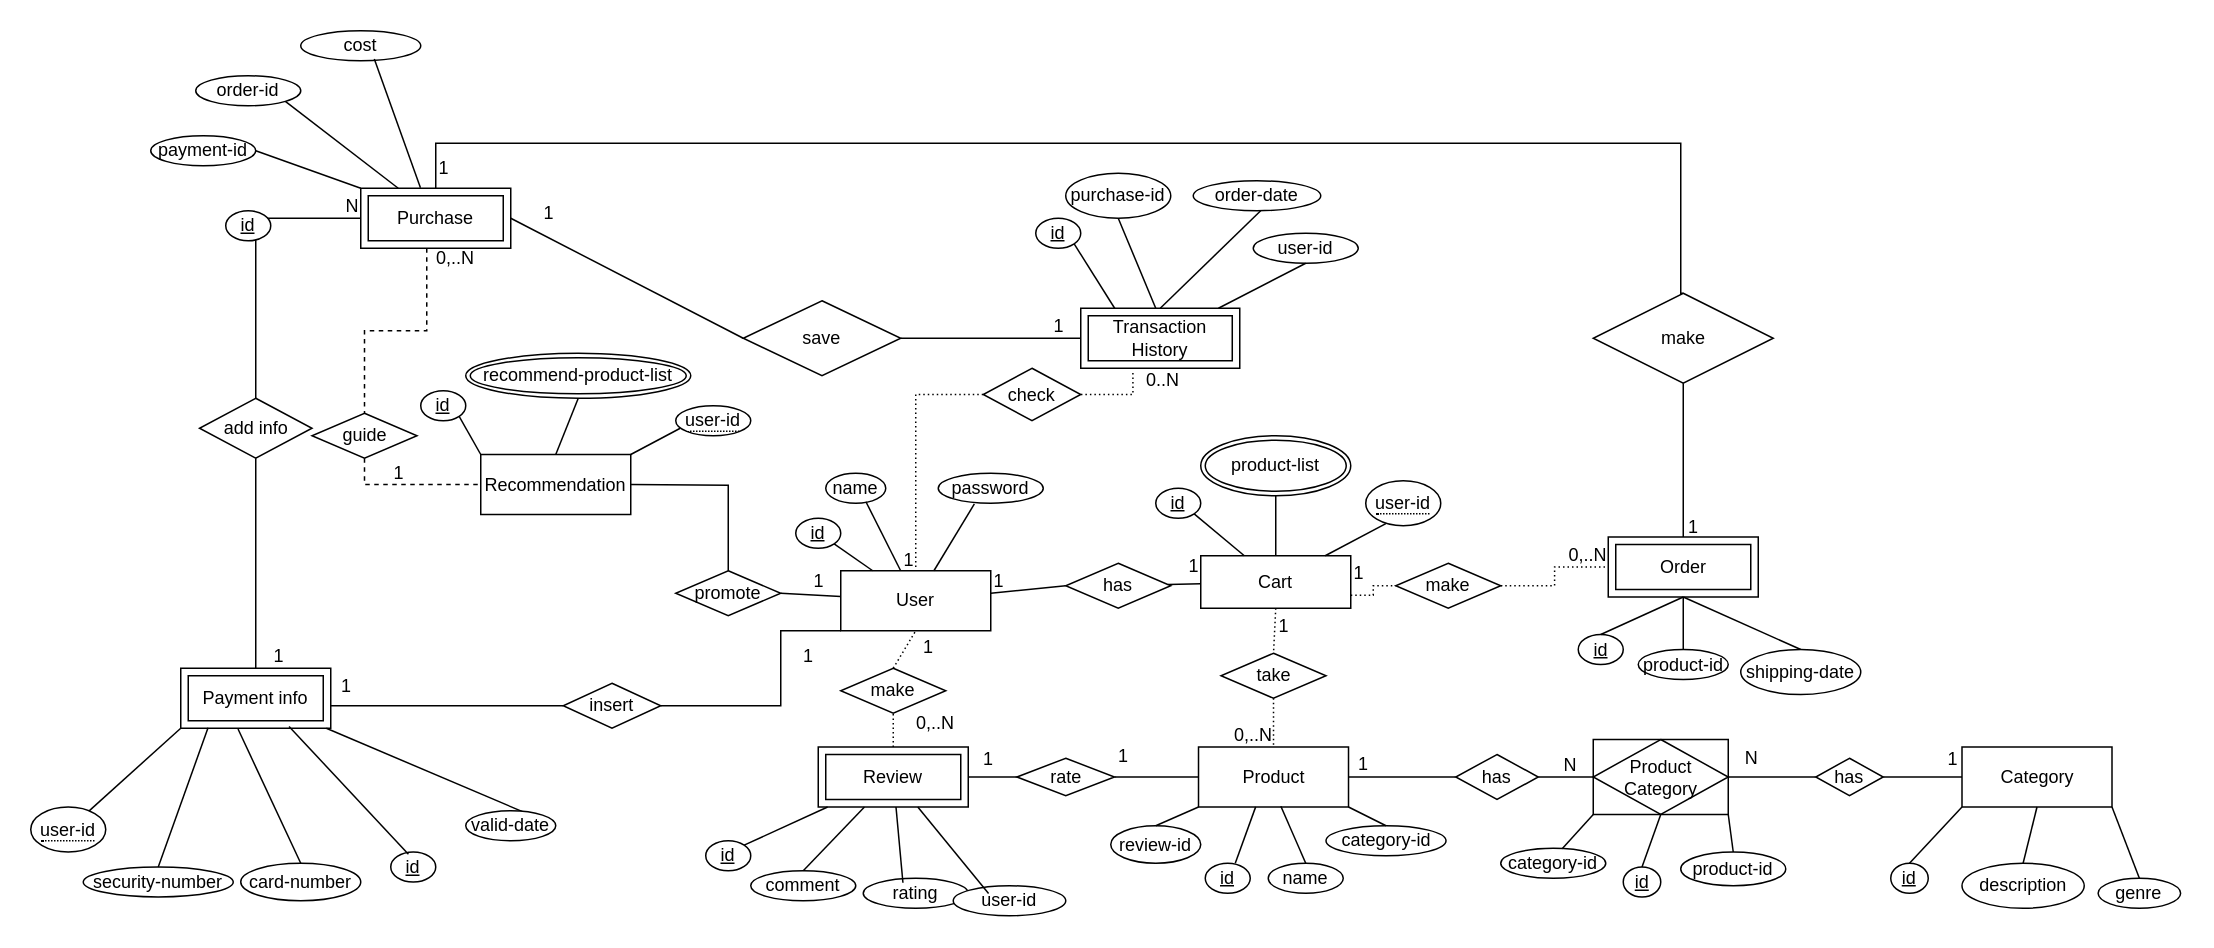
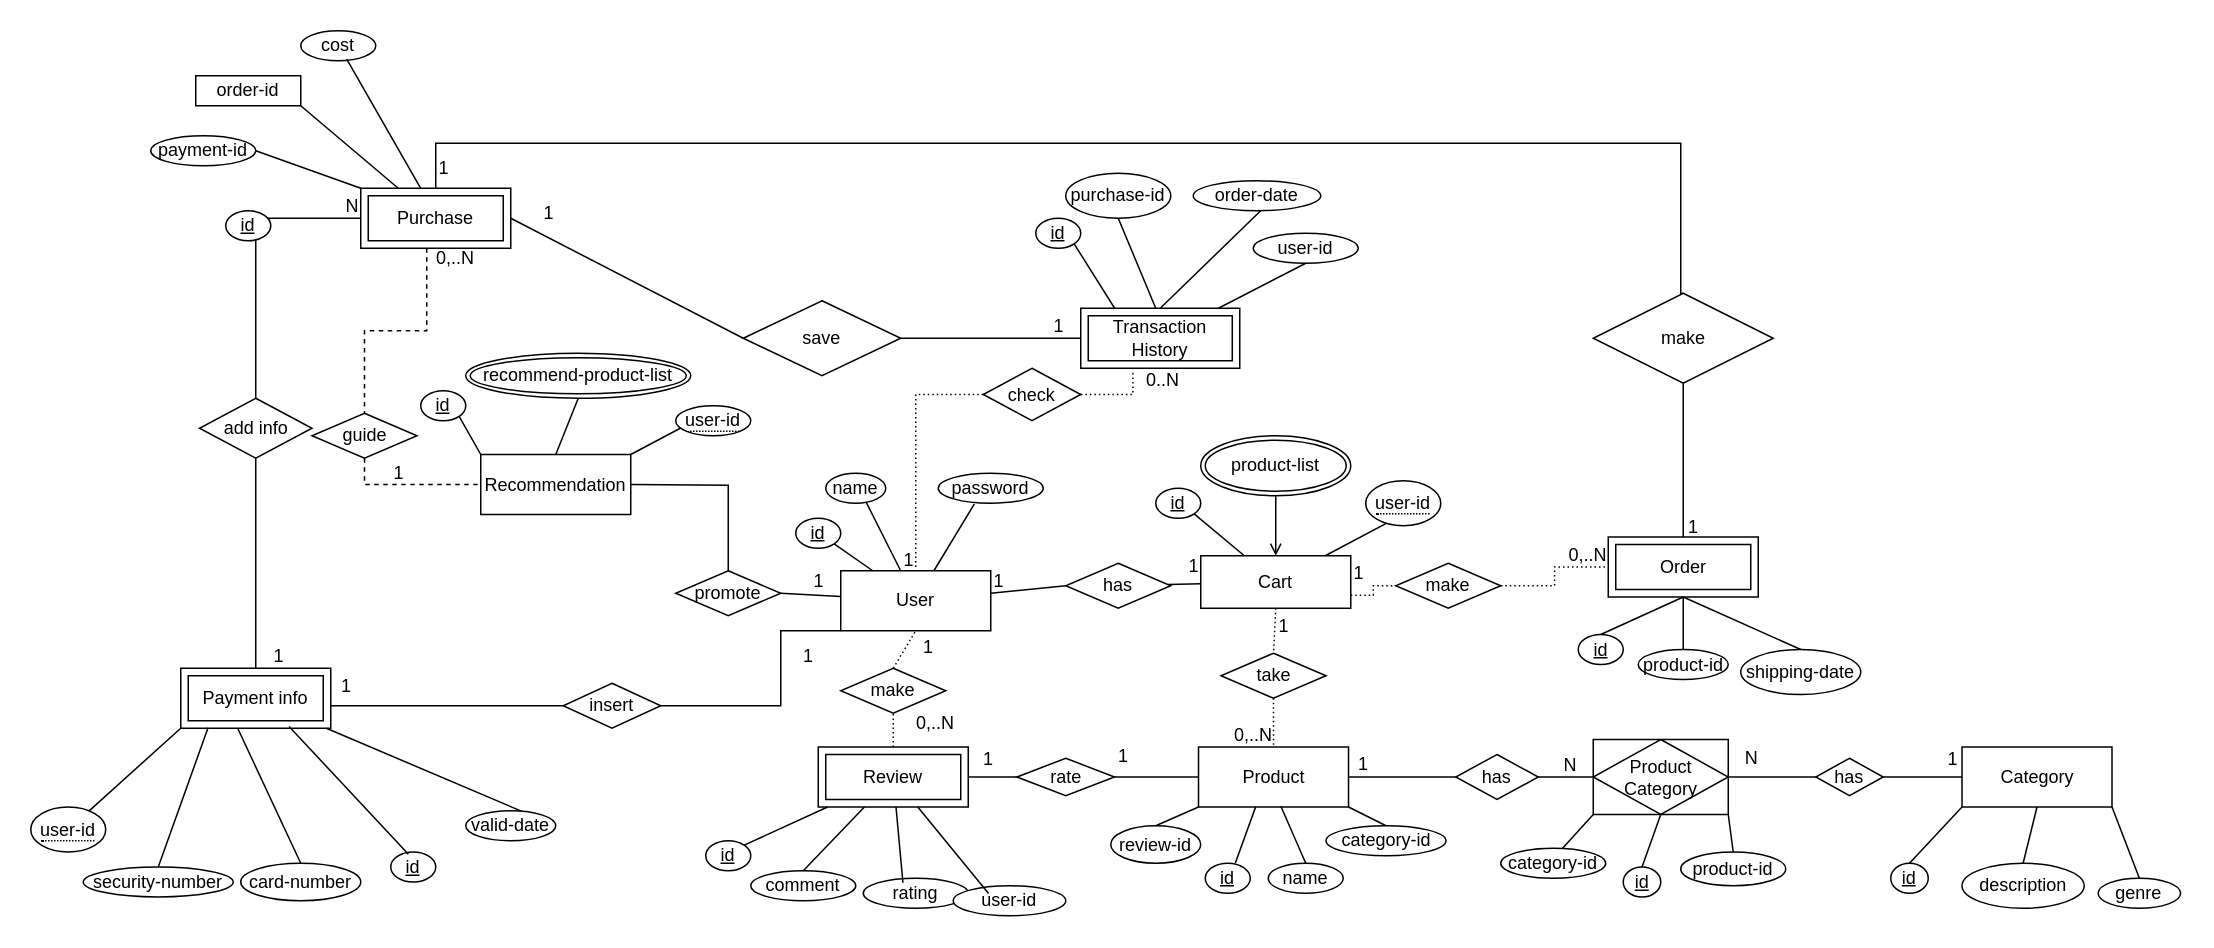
node "cost": size 120x30 -> 75x30
node "order-id": shape ellipse -> rectangle
edge "product-list" -- "Cart": arrowhead none -> open
